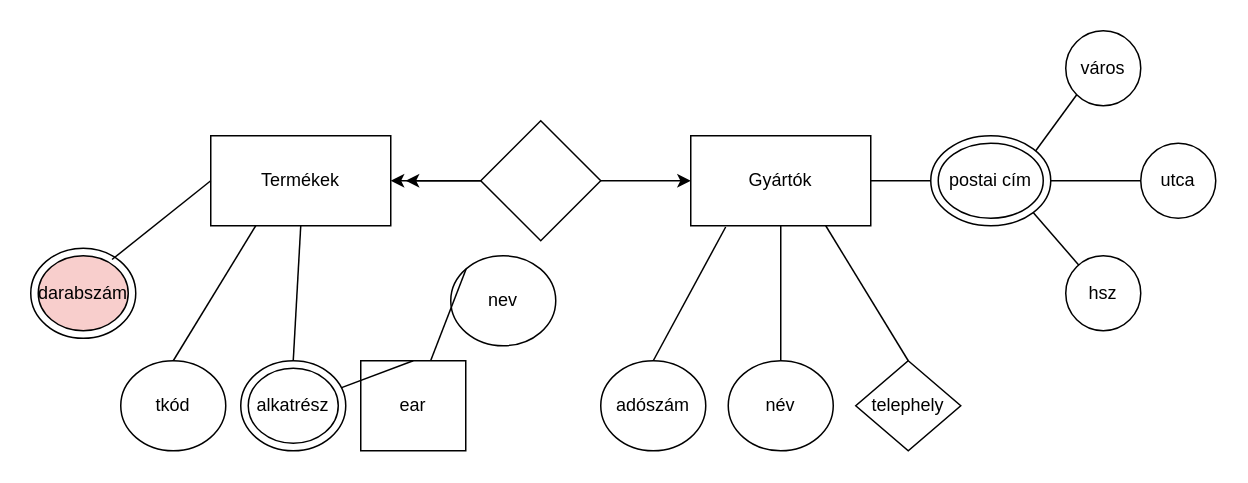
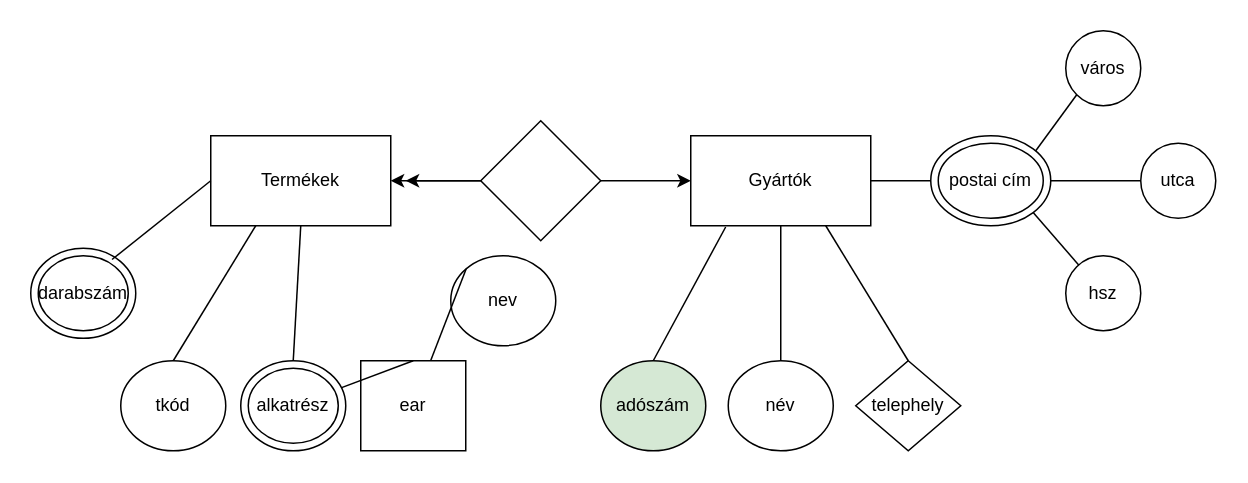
node "darabszám": fillcolor #f8cecc -> #ffffff
node "adószám": fillcolor #ffffff -> #d5e8d4
